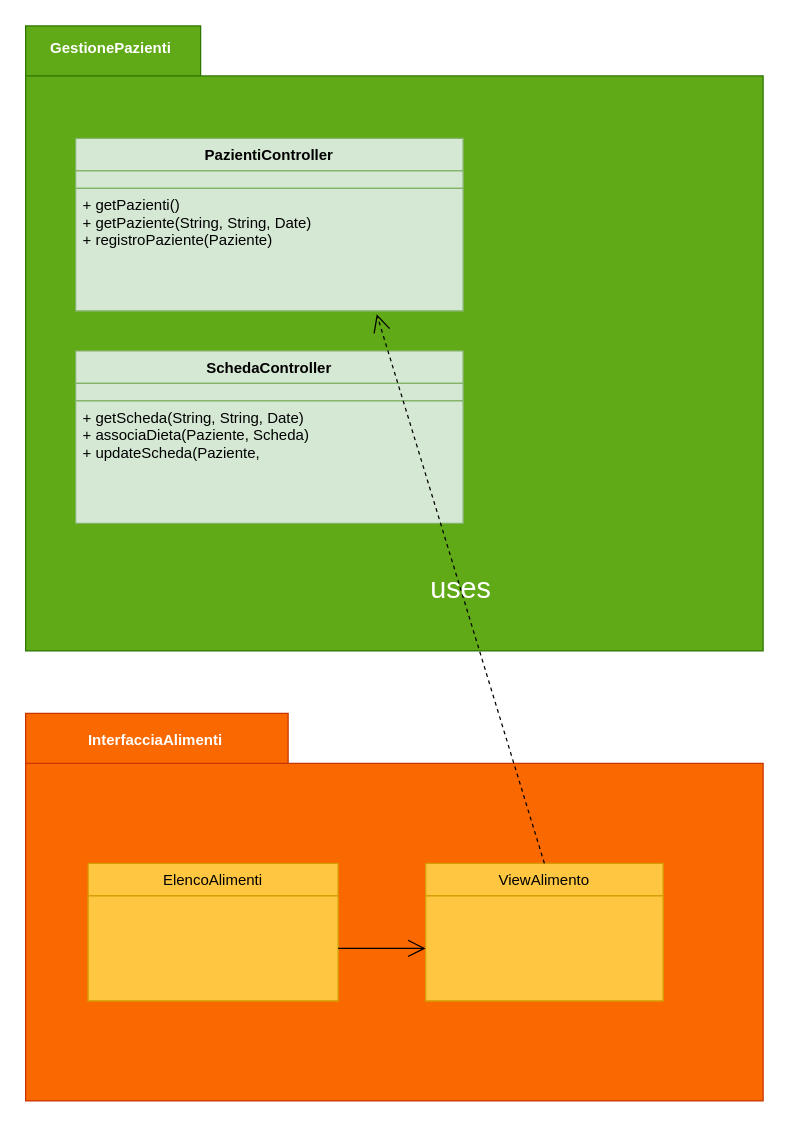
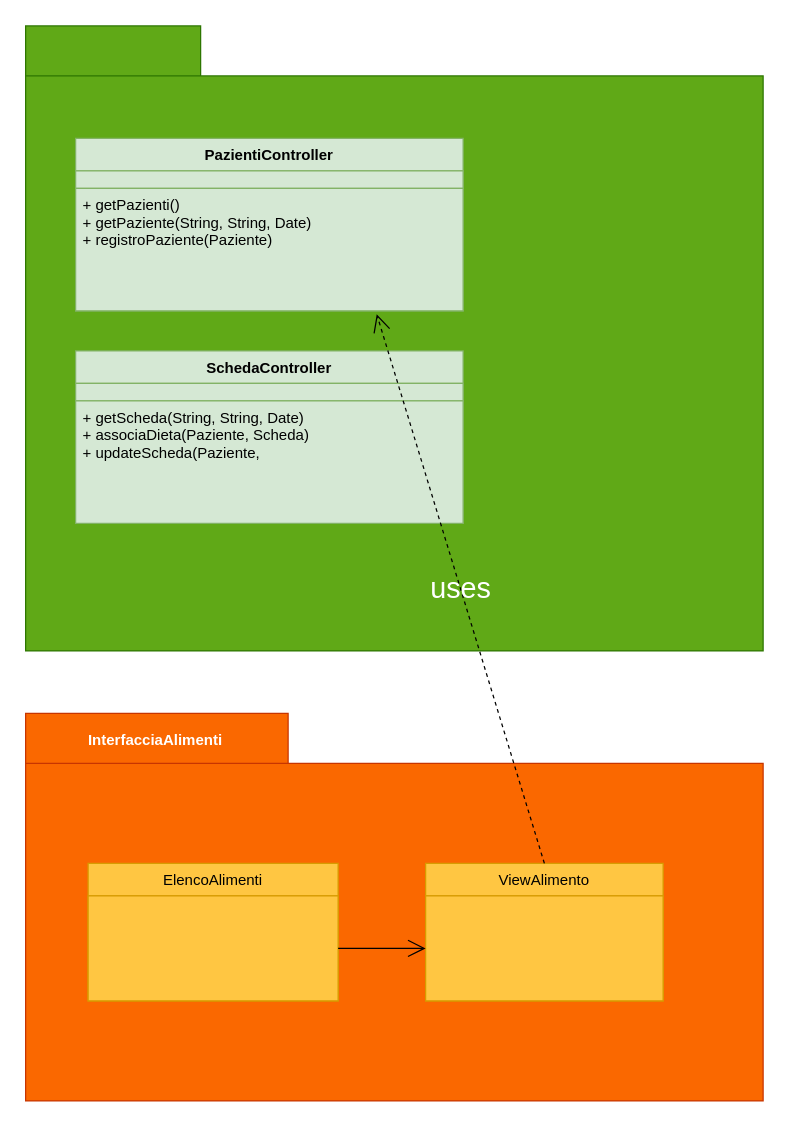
node "GestionePazienti": removed
